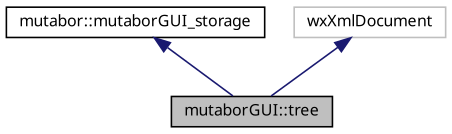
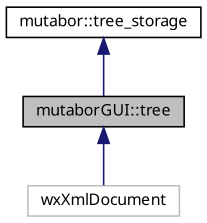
node "mutabor::mutaborGUI_storage": label "mutabor::mutaborGUI_storage" -> "mutabor::tree_storage"
edge "mutaborGUI::tree" -> "wxXmlDocument": reversed
